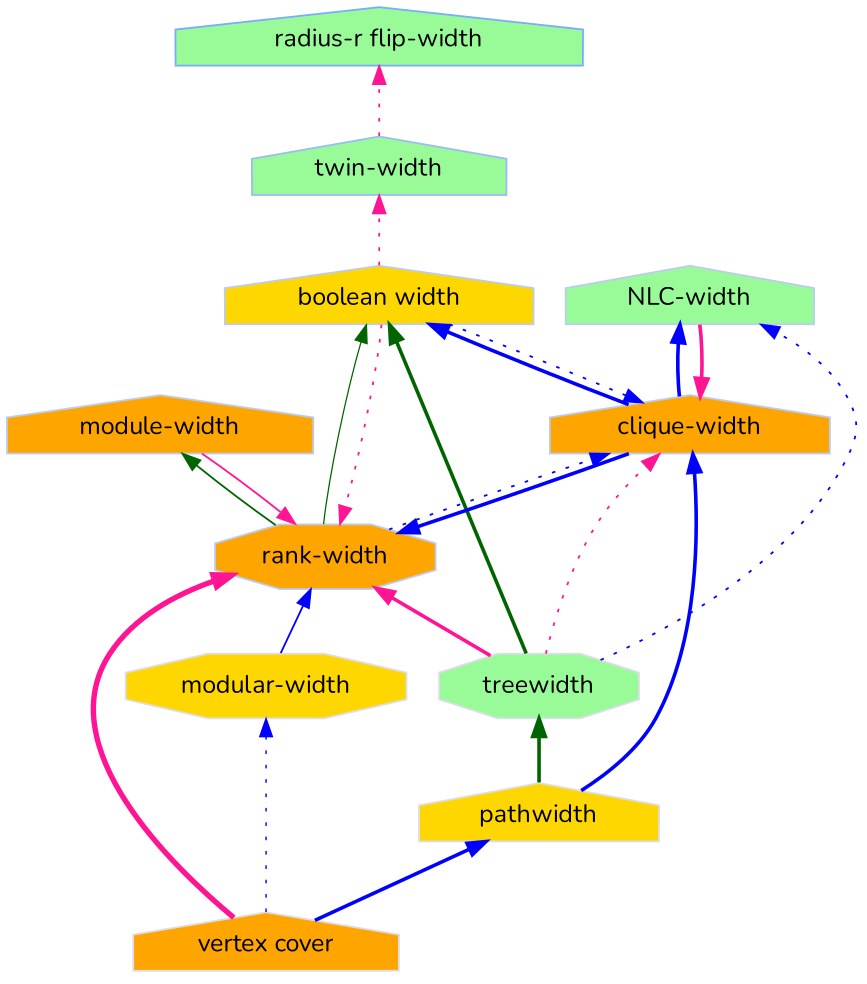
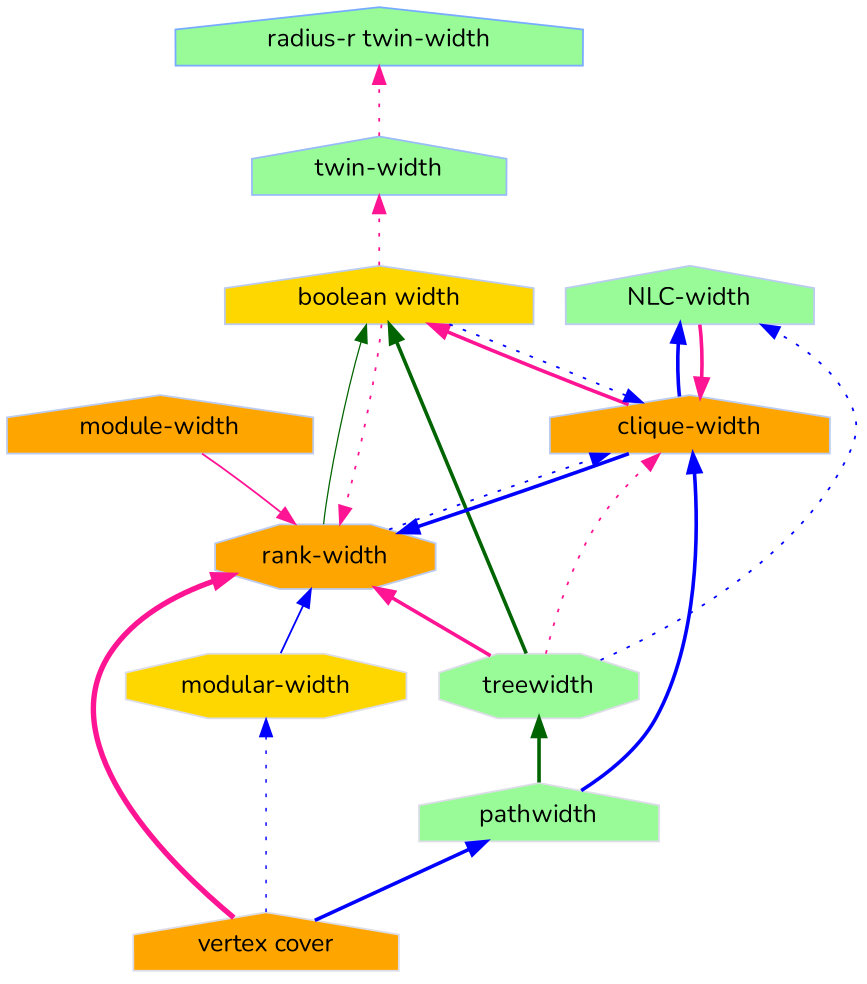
node "radius-r flip-width": label "radius-r flip-width" -> "radius-r twin-width"
edge "clique-width" -> "boolean width": color blue -> deeppink
edge "rank-width" -> "module-width": removed
node "pathwidth": fillcolor gold -> palegreen
